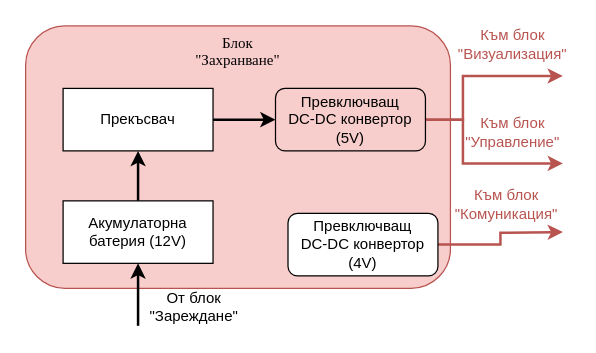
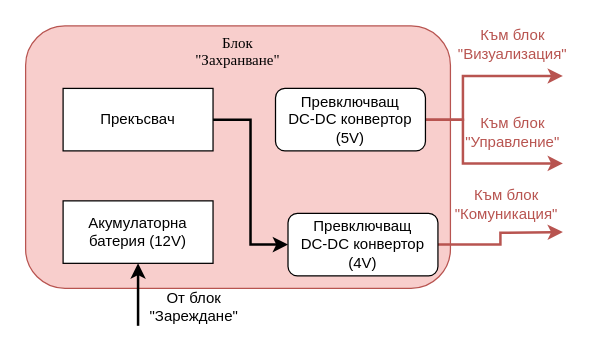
edge "Прекъсвач" -> "Превключващ DC-DC конвертор (5V)": now "Прекъсвач" -> "Превключващ DC-DC конвертор (4V)"
node "Превключващ DC-DC конвертор (5V)": fillcolor #f8cecc -> #ffffff
edge "Акумулаторна батерия (12V)" -> "Прекъсвач": removed
